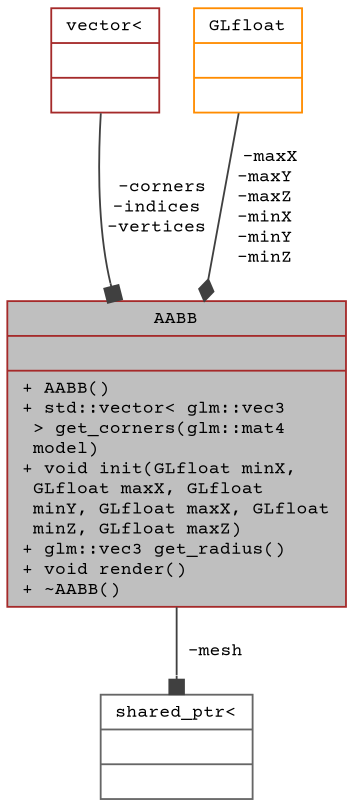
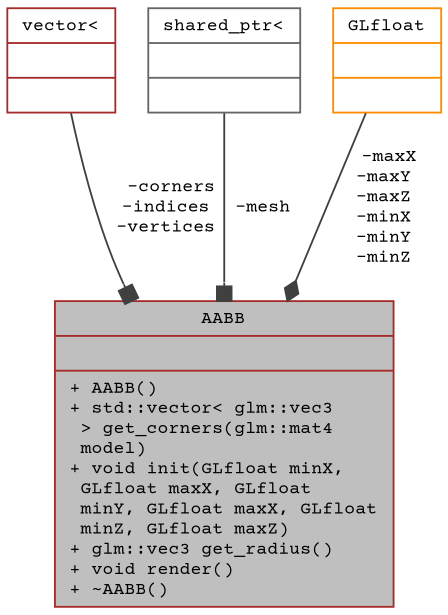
edge "AABB" -> "shared_ptr<": reversed
